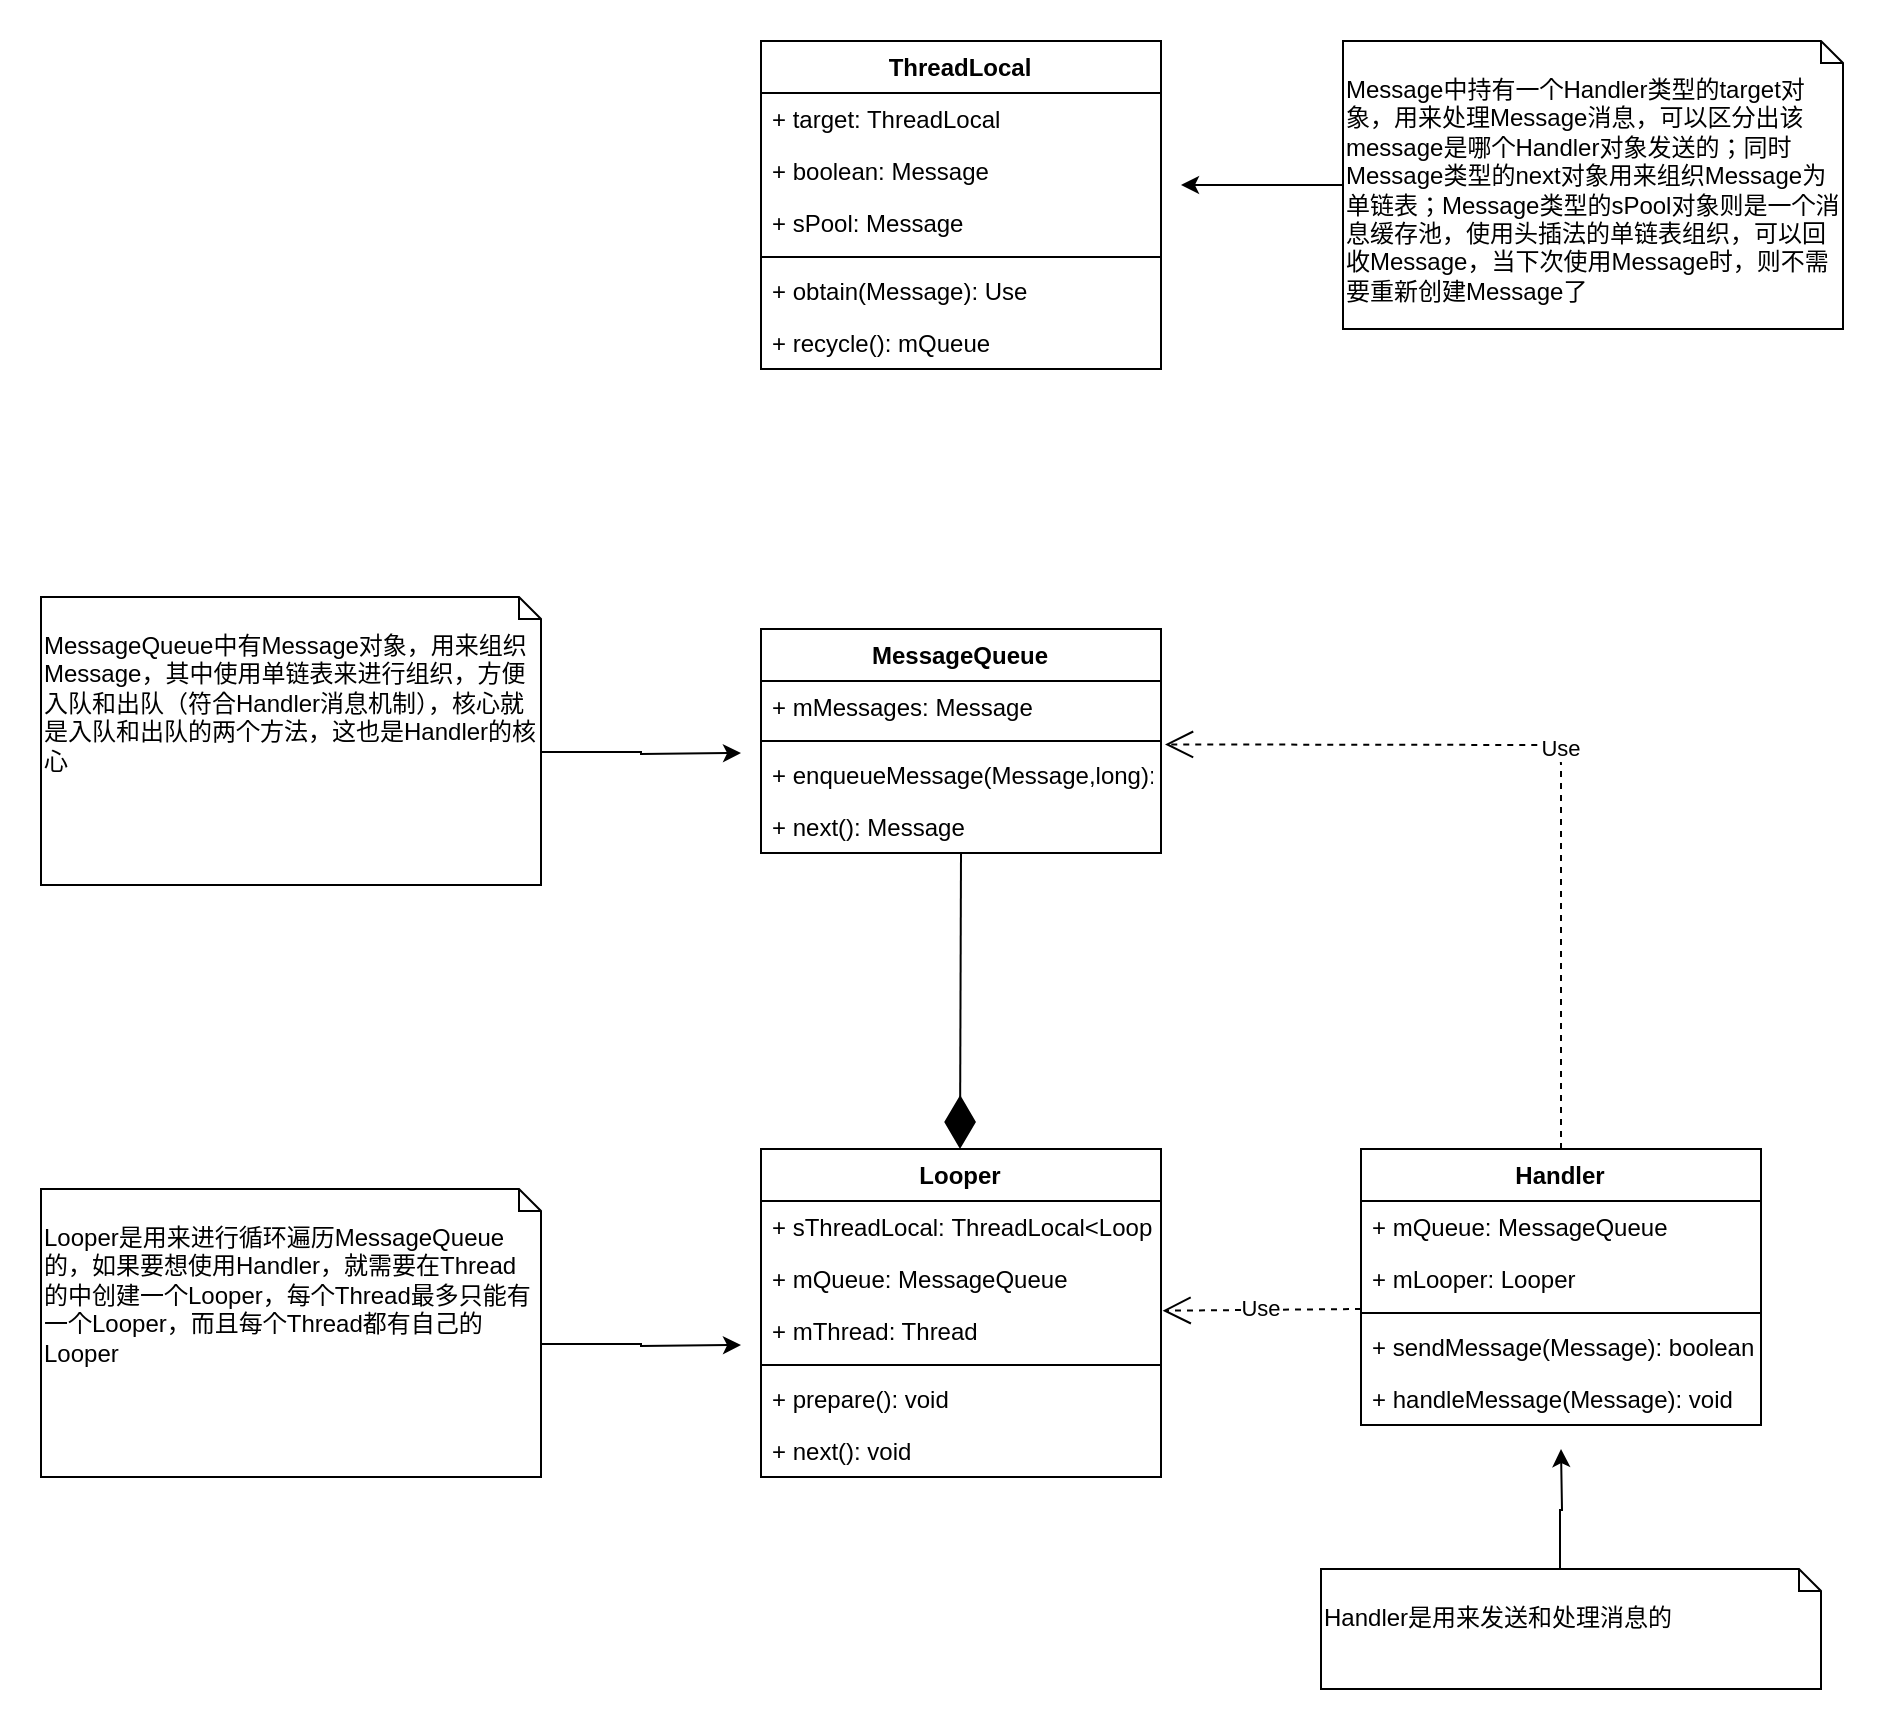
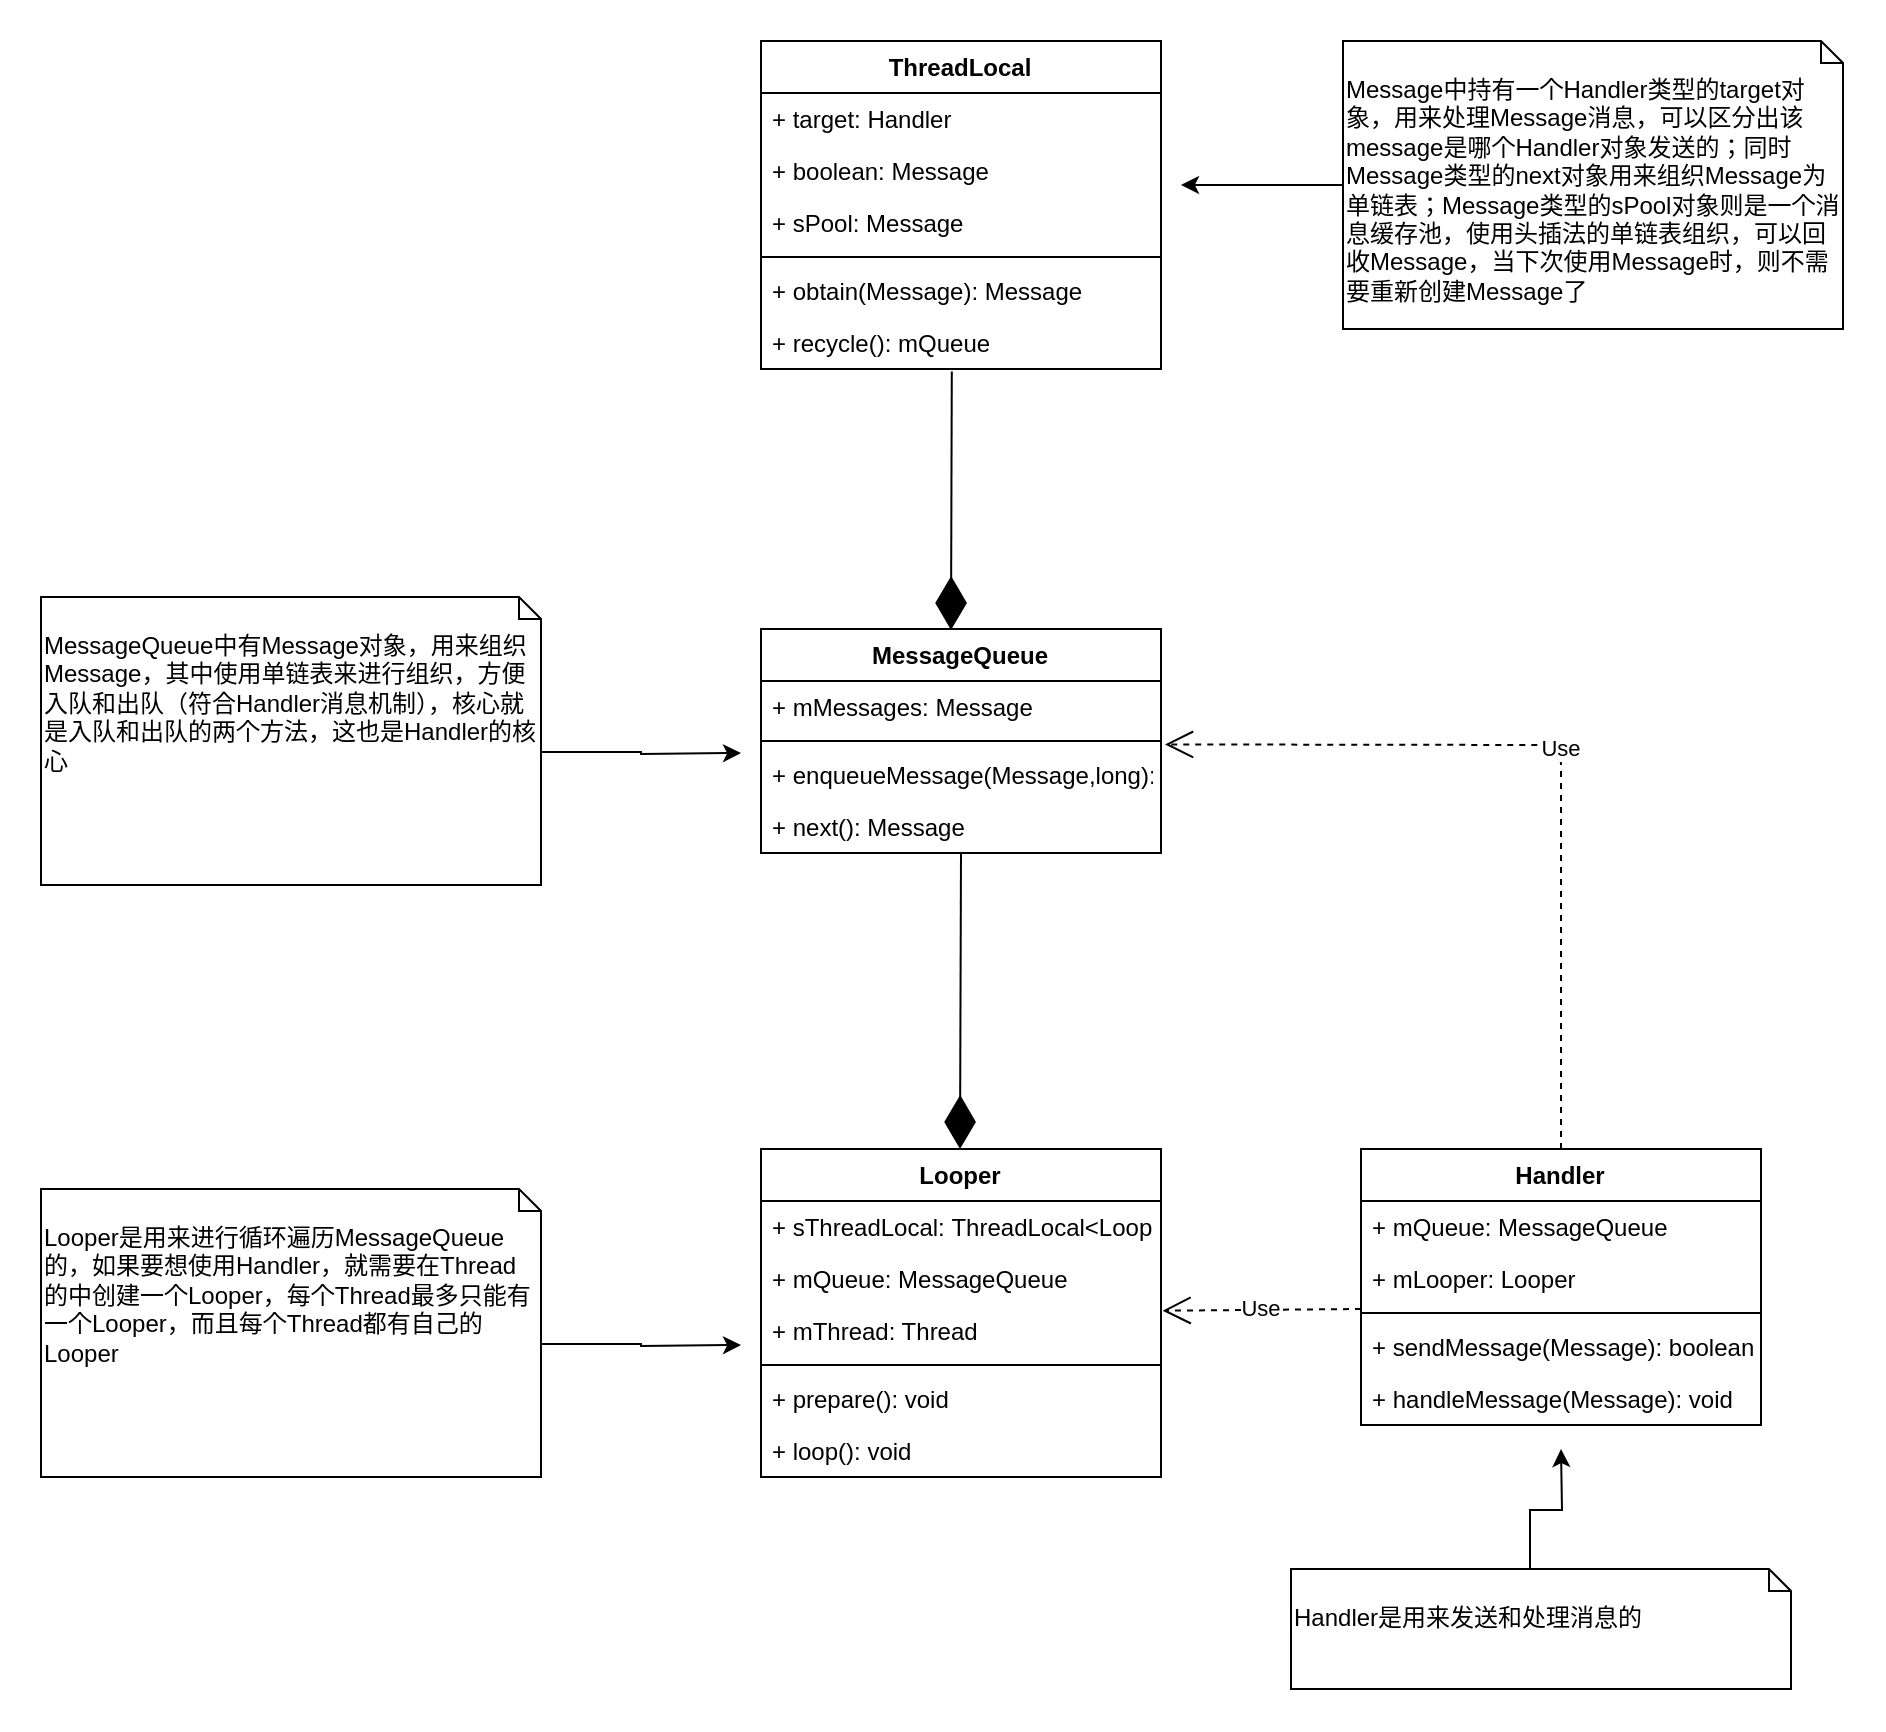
node "+ target: ThreadLocal": label "+ target: ThreadLocal" -> "+ target: Handler"
node "+ obtain(Message): Use": label "+ obtain(Message): Use" -> "+ obtain(Message): Message"
edge "+ recycle(): mQueue" -> "MessageQueue": added
node "+ next(): void": label "+ next(): void" -> "+ loop(): void"
node "Handler是用来发送和处理消息的": moved (1571, 1629) -> (1541, 1629)
